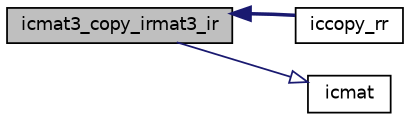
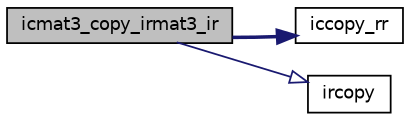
edge "iccopy_rr" -> "icmat3_copy_irmat3_ir": reversed
node "icmat": label "icmat" -> "ircopy"
